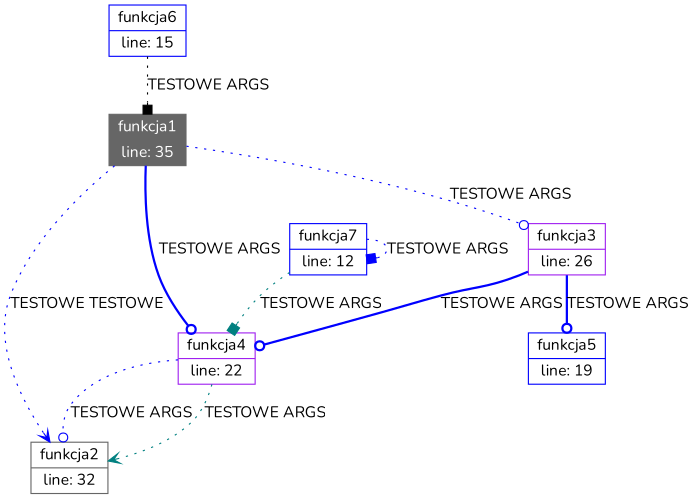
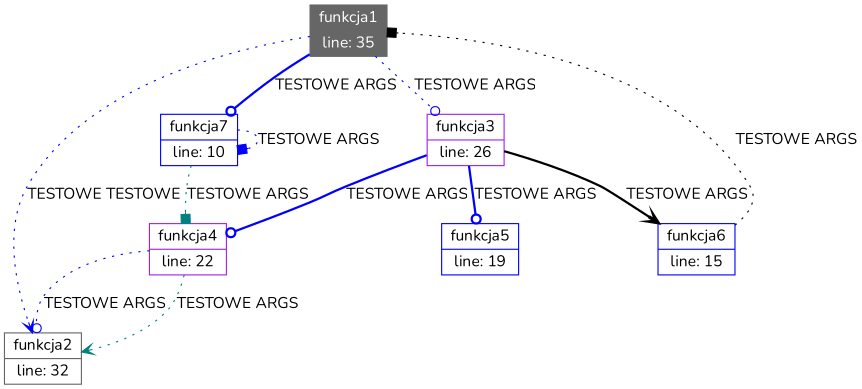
edge "funkcja3" -> "funkcja6": added, label "TESTOWE ARGS"
edge "funkcja1" -> "funkcja4": now "funkcja1" -> "funkcja7"
node "funkcja7": text "line: 12" -> "line: 10"
